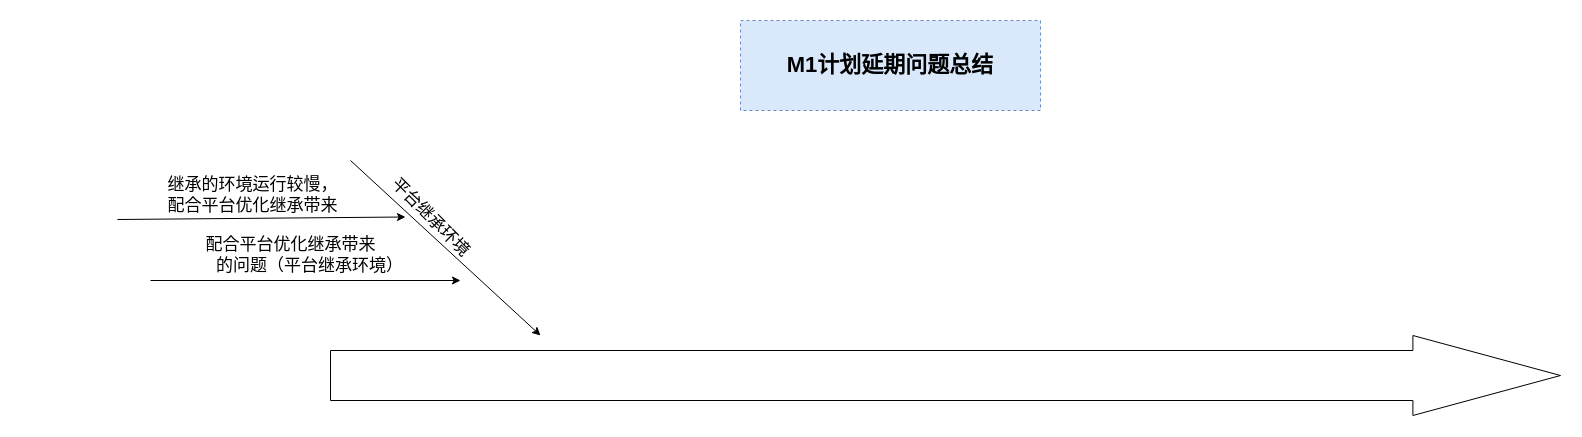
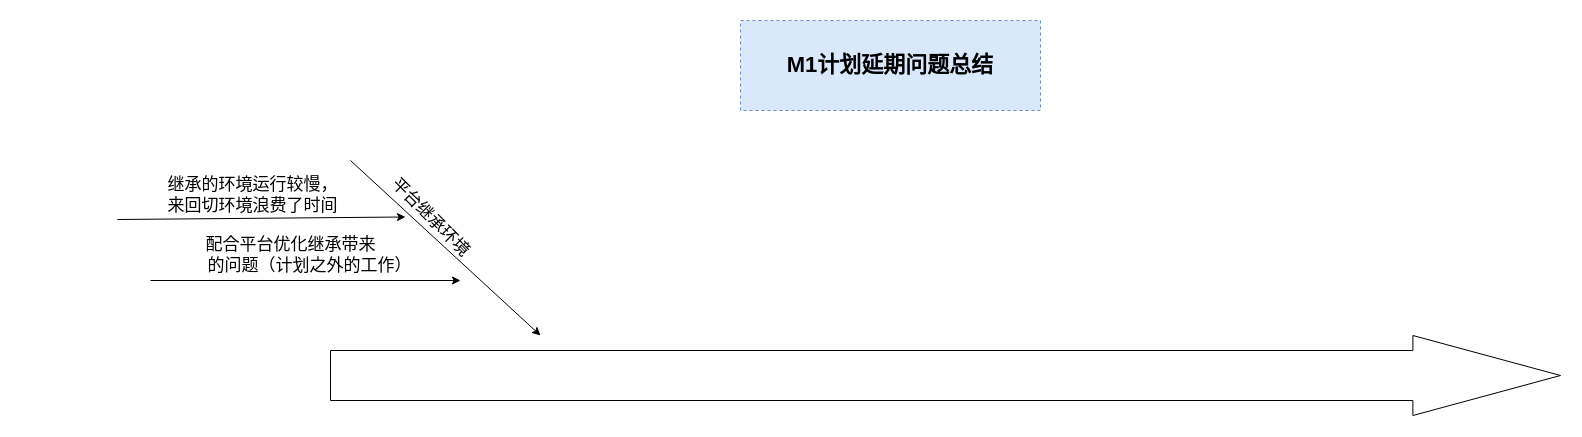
node "继承的环境运行较慢， 配合平台优化继承带来": label "继承的环境运行较慢， 配合平台优化继承带来" -> "继承的环境运行较慢， 来回切环境浪费了时间"
node "配合平台优化继承带来 的问题（平台继承环境）": label "配合平台优化继承带来 的问题（平台继承环境）" -> "配合平台优化继承带来 的问题（计划之外的工作）"
